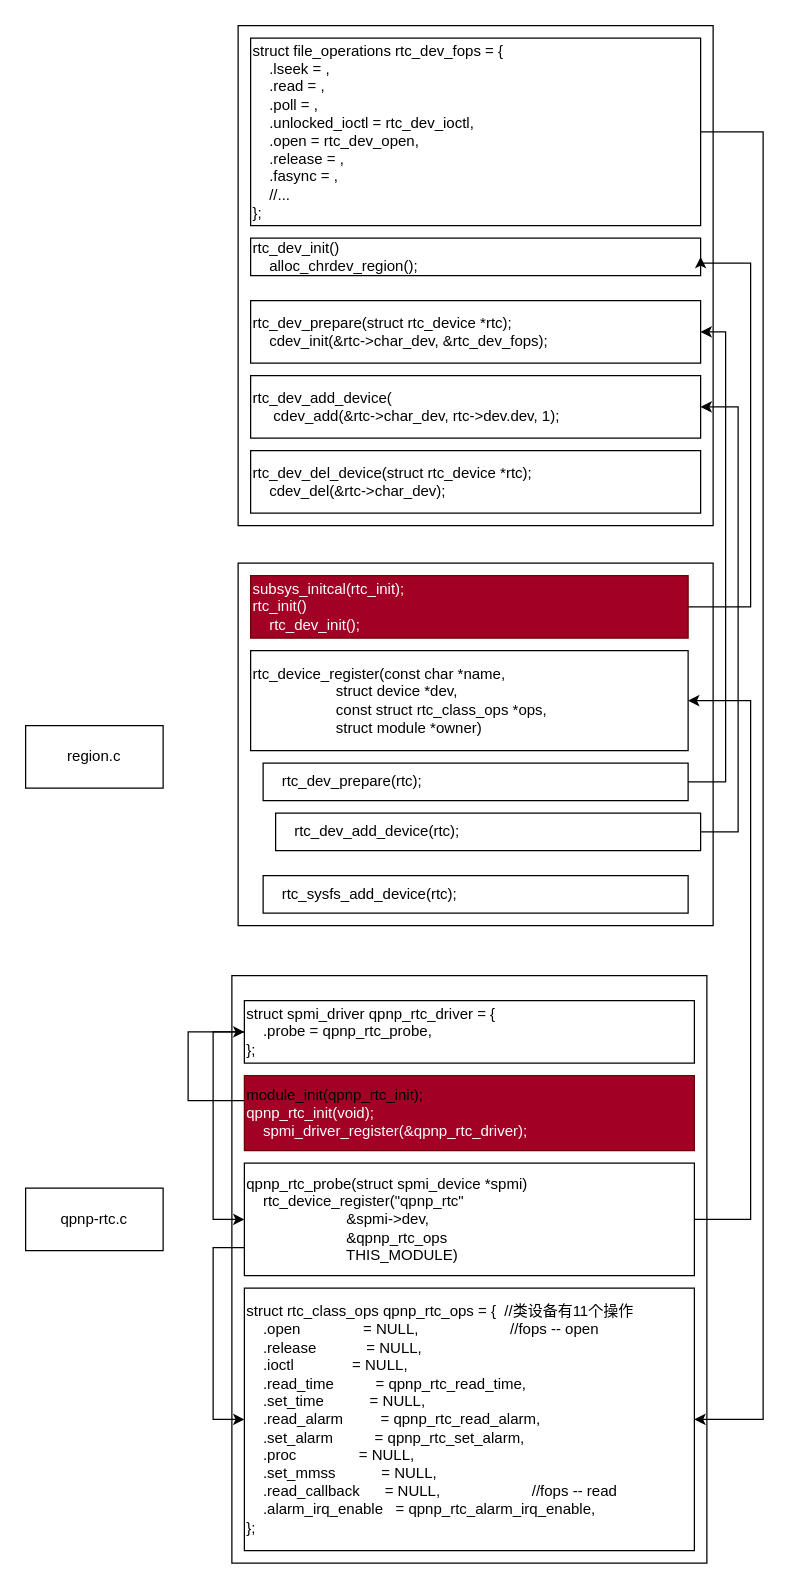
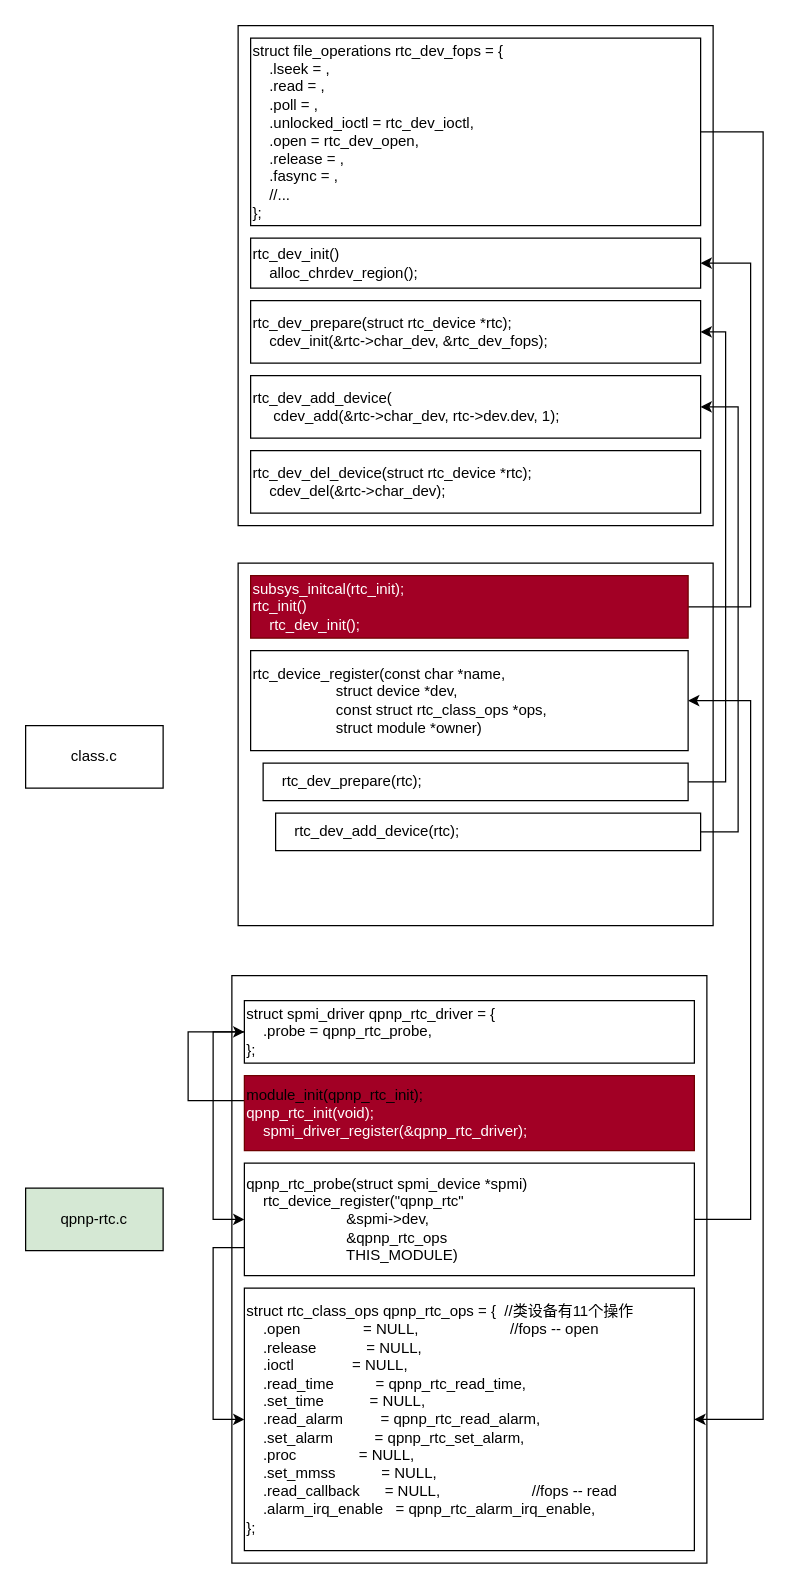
node "rtc_dev_init() alloc_chrdev_region();": size 450x38 -> 450x50
node "region.c": label "region.c" -> "class.c"
node "rtc_sysfs_add_device(rtc);": removed
node "qpnp-rtc.c": fillcolor #ffffff -> #d5e8d4
